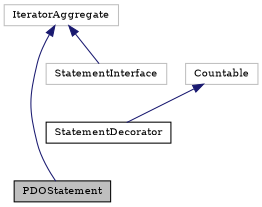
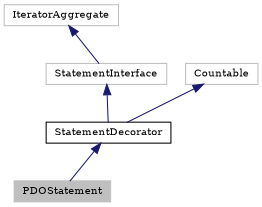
edge "PDOStatement" -> "IteratorAggregate": now "PDOStatement" -> "StatementDecorator"
edge "StatementDecorator" -> "StatementInterface": added
node "PDOStatement": color black -> grey75
